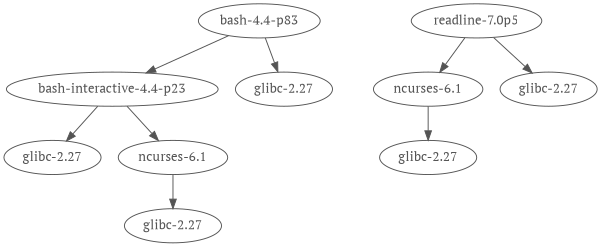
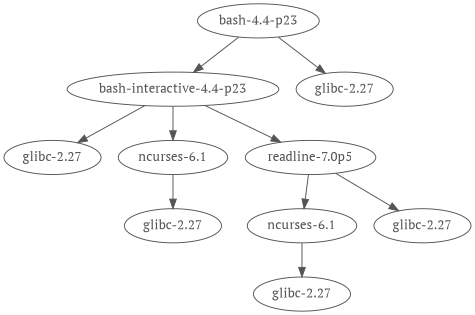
node "bash-4.4-p83": label "bash-4.4-p83" -> "bash-4.4-p23"
edge "bash-interactive-4.4-p23" -> "readline-7.0p5": added
